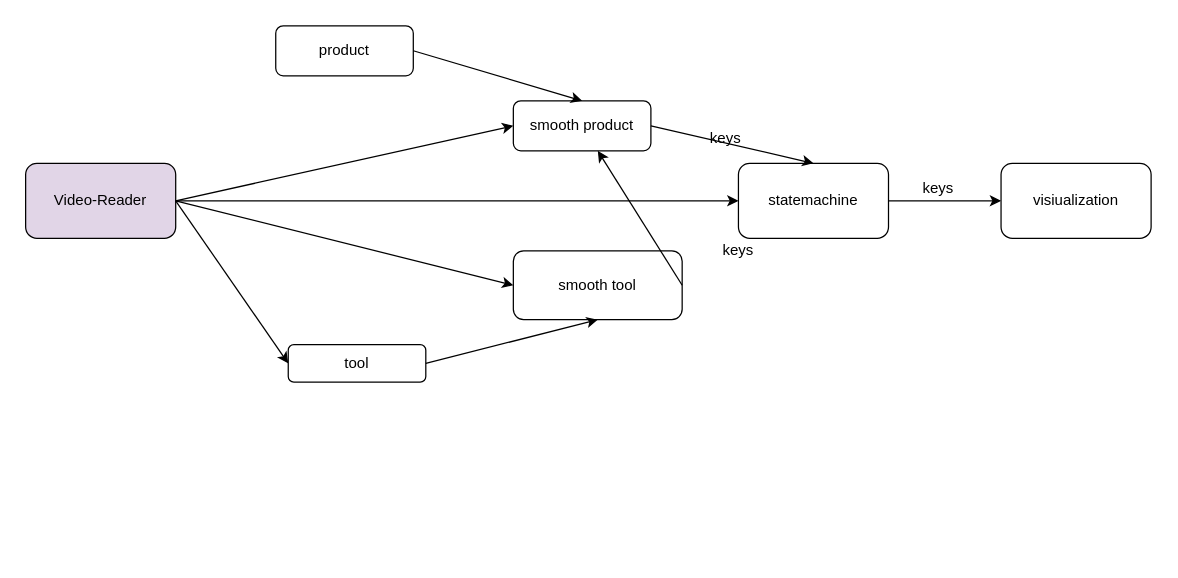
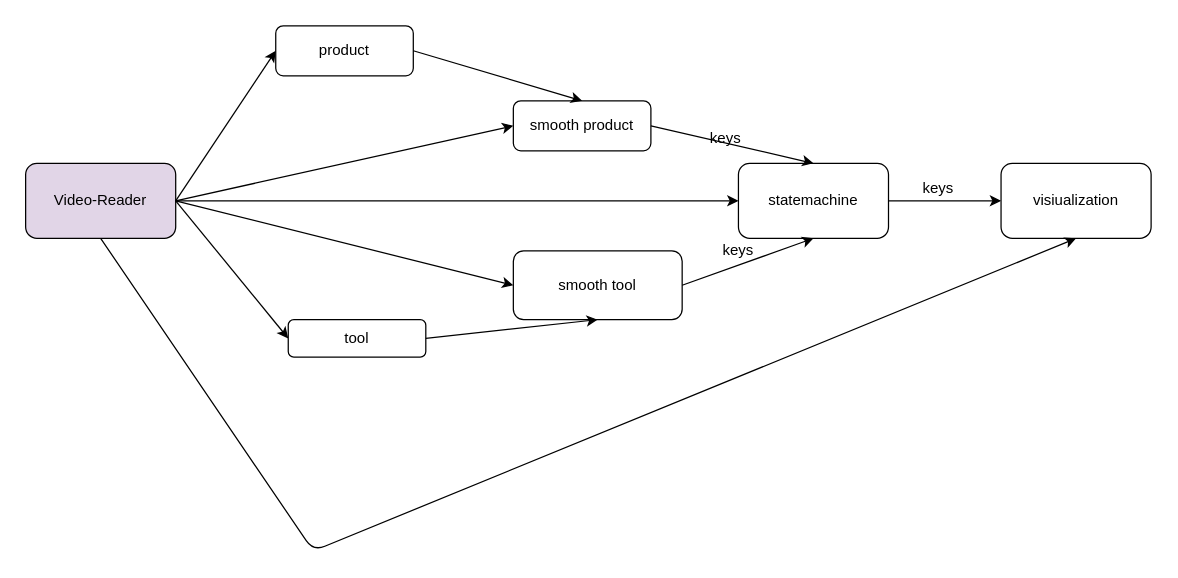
edge "Video-Reader" -> "product": added
edge "smooth tool" -> "smooth product": now "smooth tool" -> "statemachine"
node "tool": moved (357, 363) -> (357, 338)
edge "Video-Reader" -> "visiualization": added
